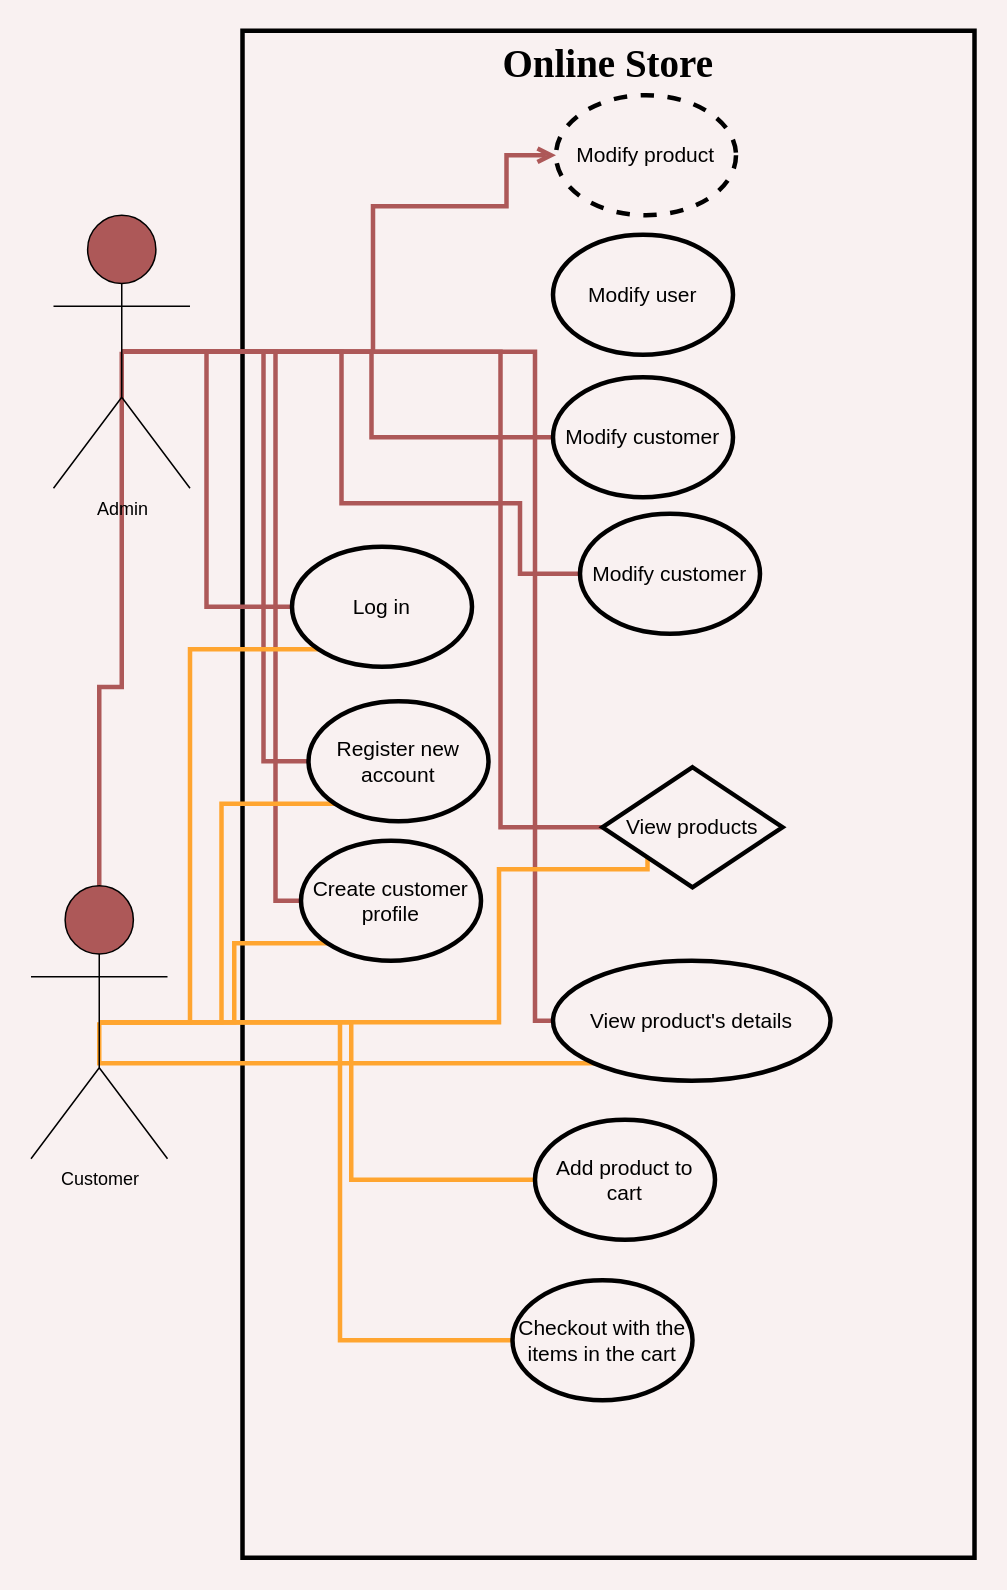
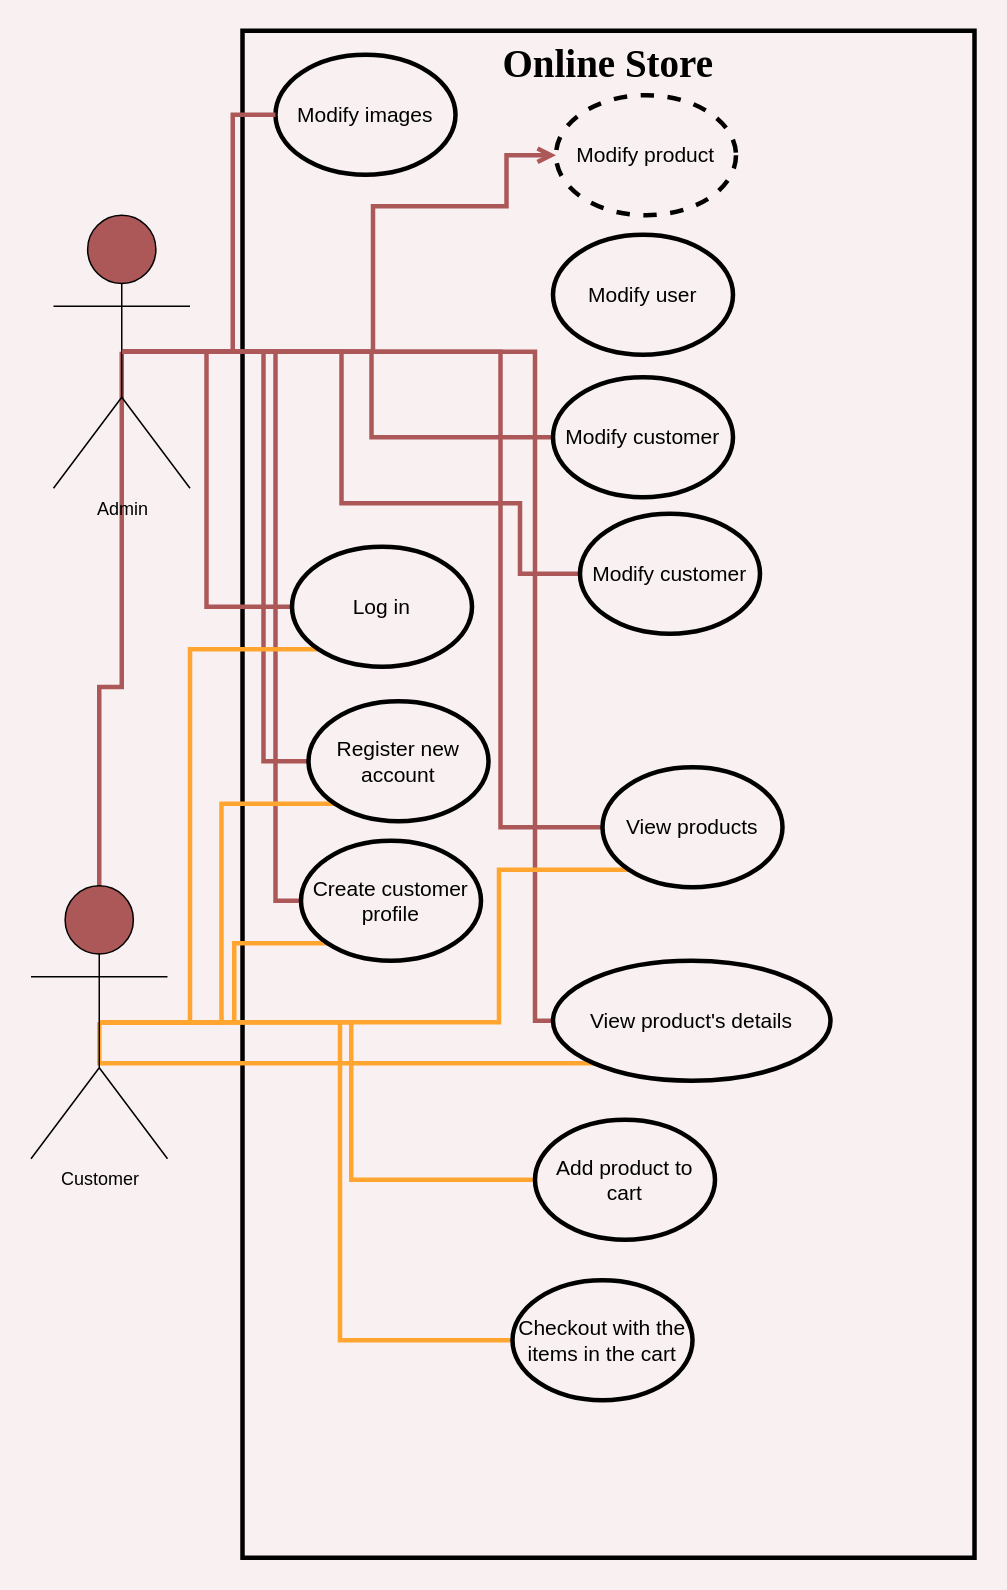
node "Modify images": added
edge "Modify images" -- "Admin": added
node "View products": shape diamond -> ellipse
